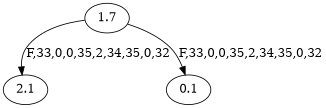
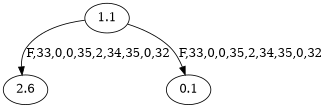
node "1.7": label "1.7" -> "1.1"
node "2.1": label "2.1" -> "2.6"
